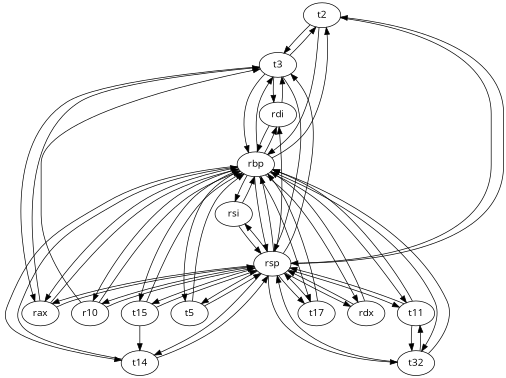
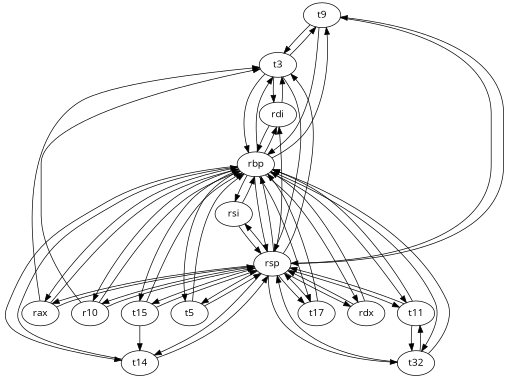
node "t2": label "t2" -> "t9"
edge "t3" -> "rax": removed
